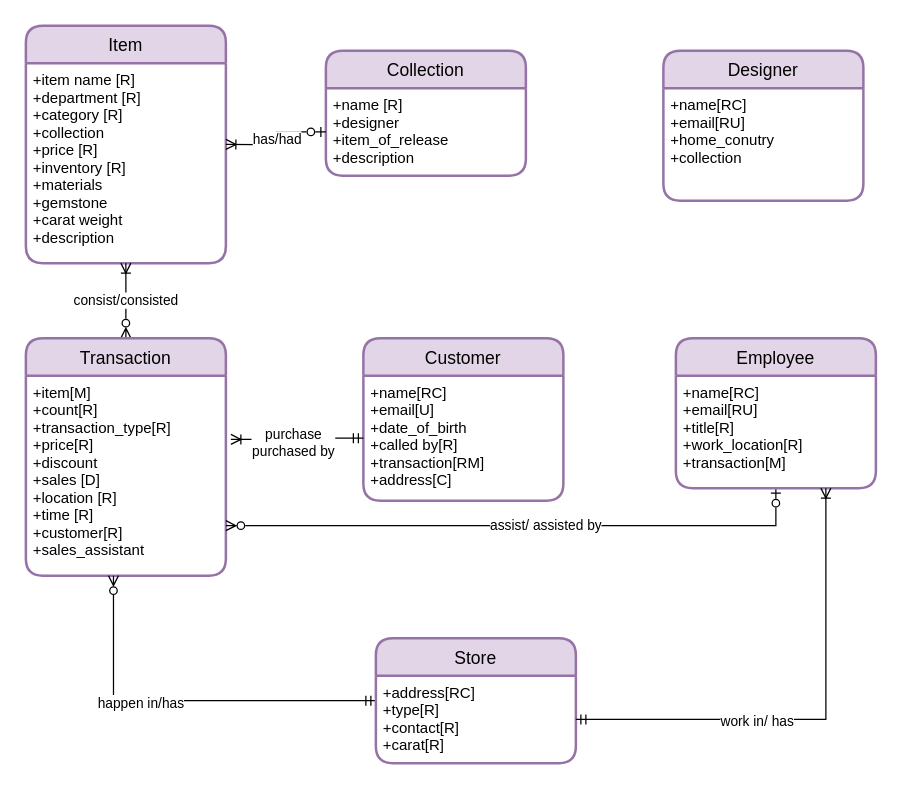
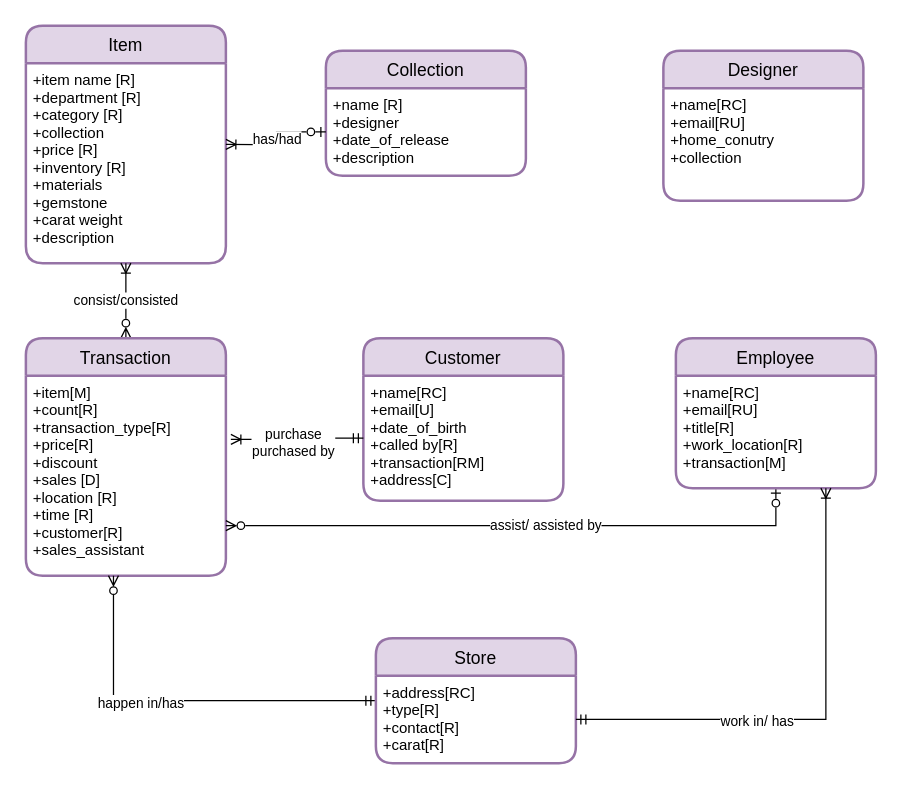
node "+name [R] +designer +item_of_release +description": label "+name [R] +designer +item_of_release +description" -> "+name [R] +designer +date_of_release +description"
